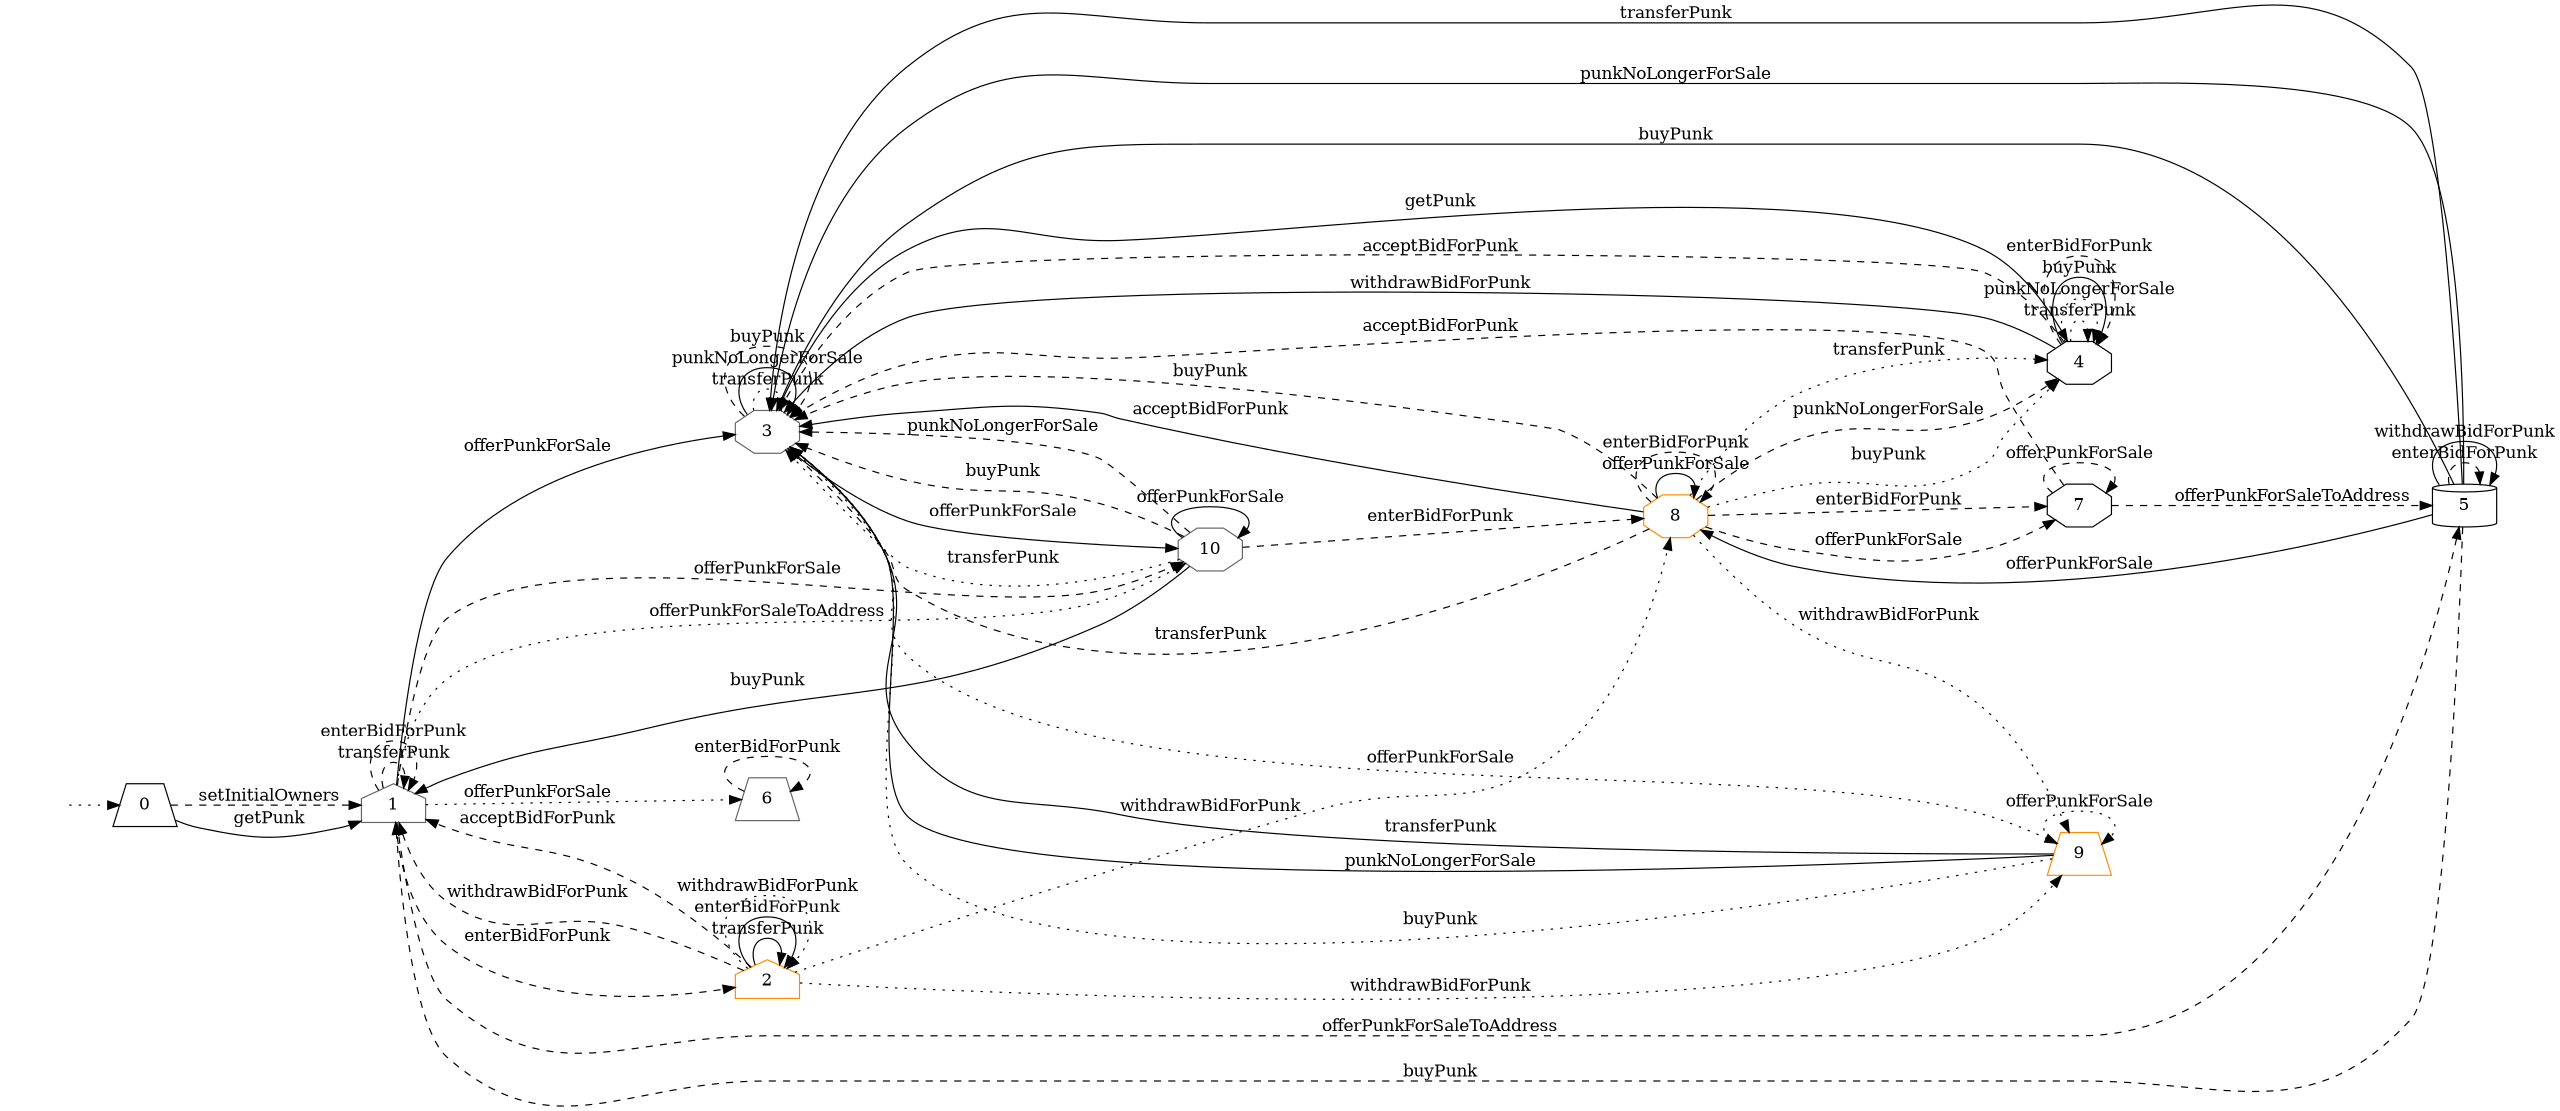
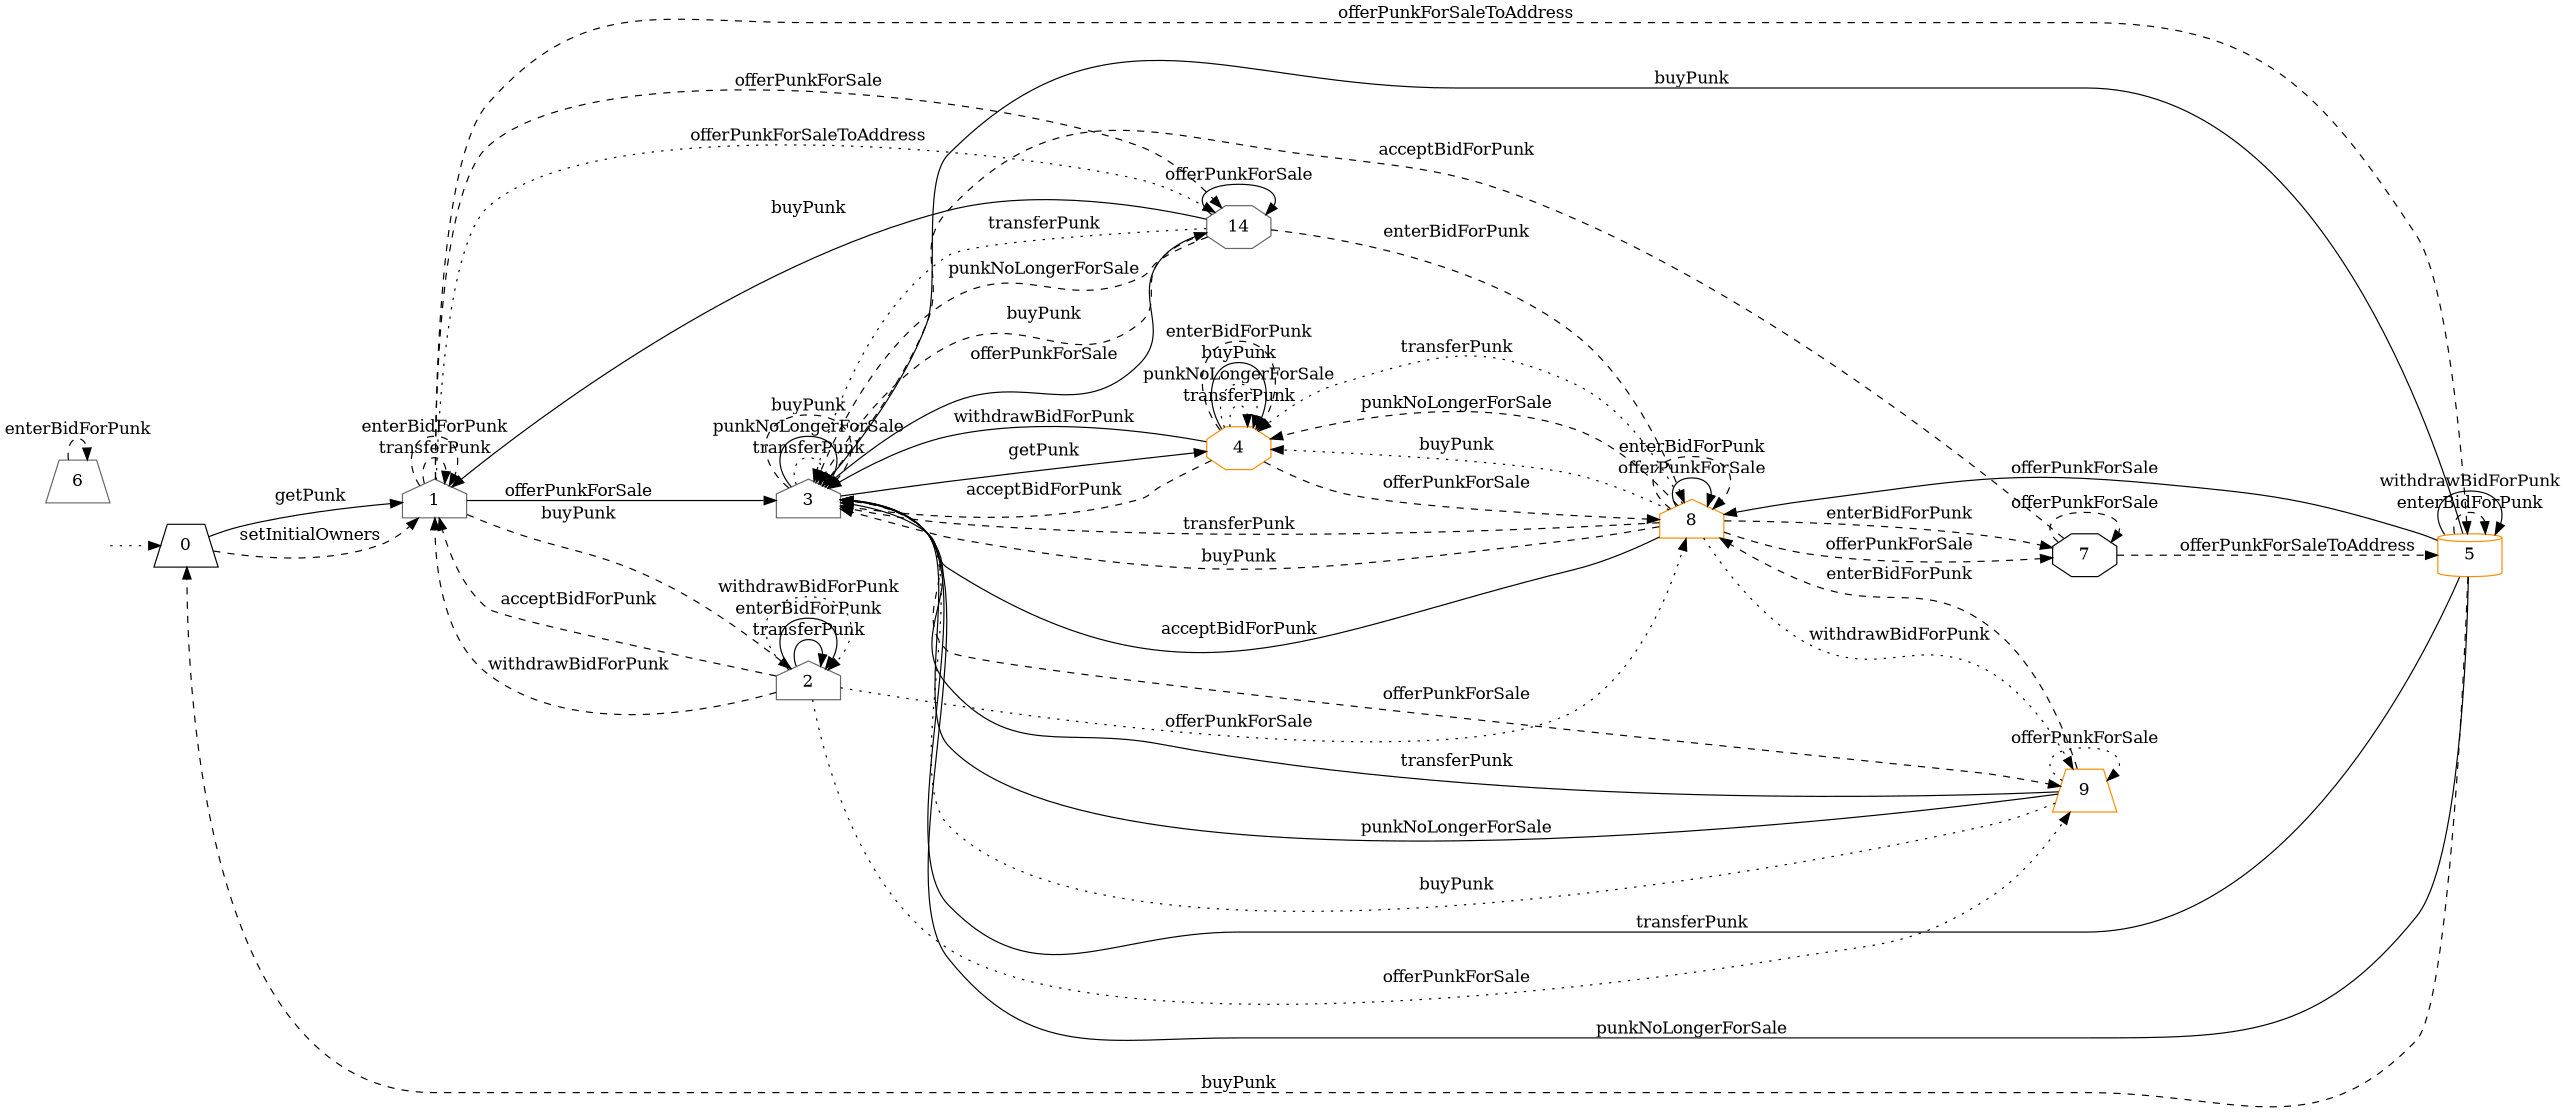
node "4": color black -> darkorange
node "3": shape octagon -> house
node "5": color black -> darkorange
edge "4" -> "8": added, label "offerPunkForSale"
node "8": shape octagon -> house
node "10": label "10" -> "14"
edge "9" -> "8": added, label "enterBidForPunk"
edge "3" -> "9": style dotted -> dashed
edge "1" -> "6": removed, label "offerPunkForSale"
edge "2" -> "8": label "withdrawBidForPunk" -> "offerPunkForSale"
edge "1" -> "2": label "enterBidForPunk" -> "buyPunk"
node "2": color darkorange -> gray40
edge "2" -> "9": label "withdrawBidForPunk" -> "offerPunkForSale"
edge "5" -> "1": now "5" -> "0"
